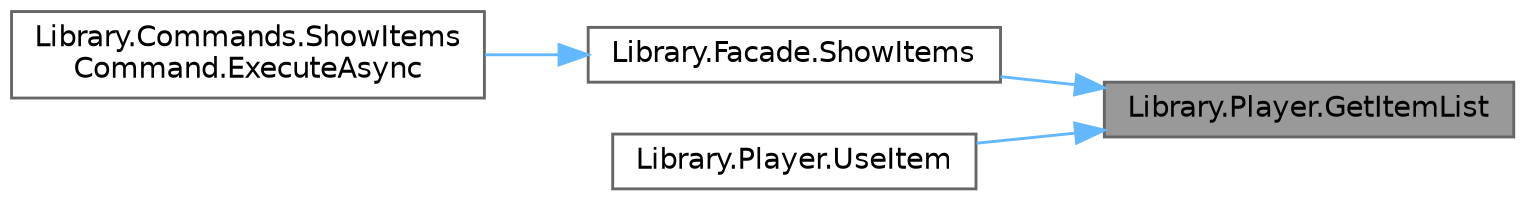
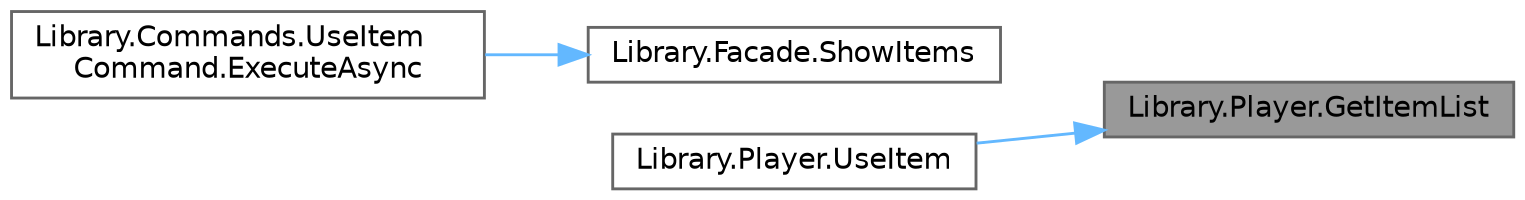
node "Library.Commands.ShowItems Command.ExecuteAsync": label "Library.Commands.ShowItems Command.ExecuteAsync" -> "Library.Commands.UseItem Command.ExecuteAsync"
edge "Library.Facade.ShowItems" -> "Library.Player.GetItemList": removed
